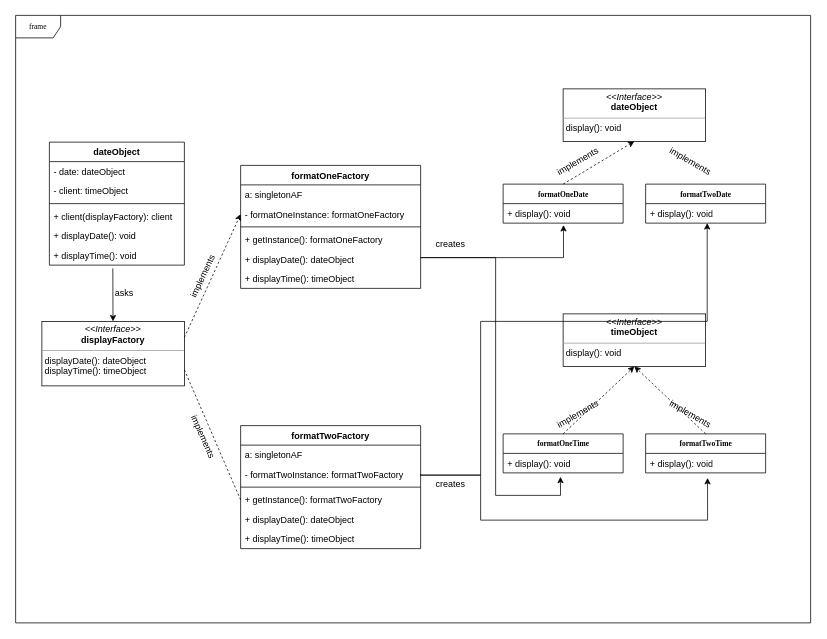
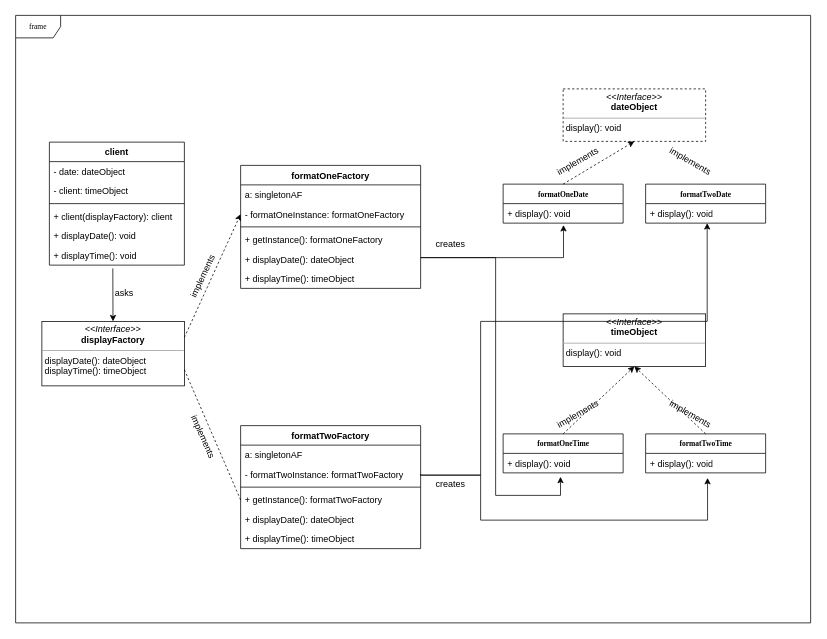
node "<<Interface>> dateObject display(): void": style solid -> dashed
node "dateObject": label "dateObject" -> "client"
